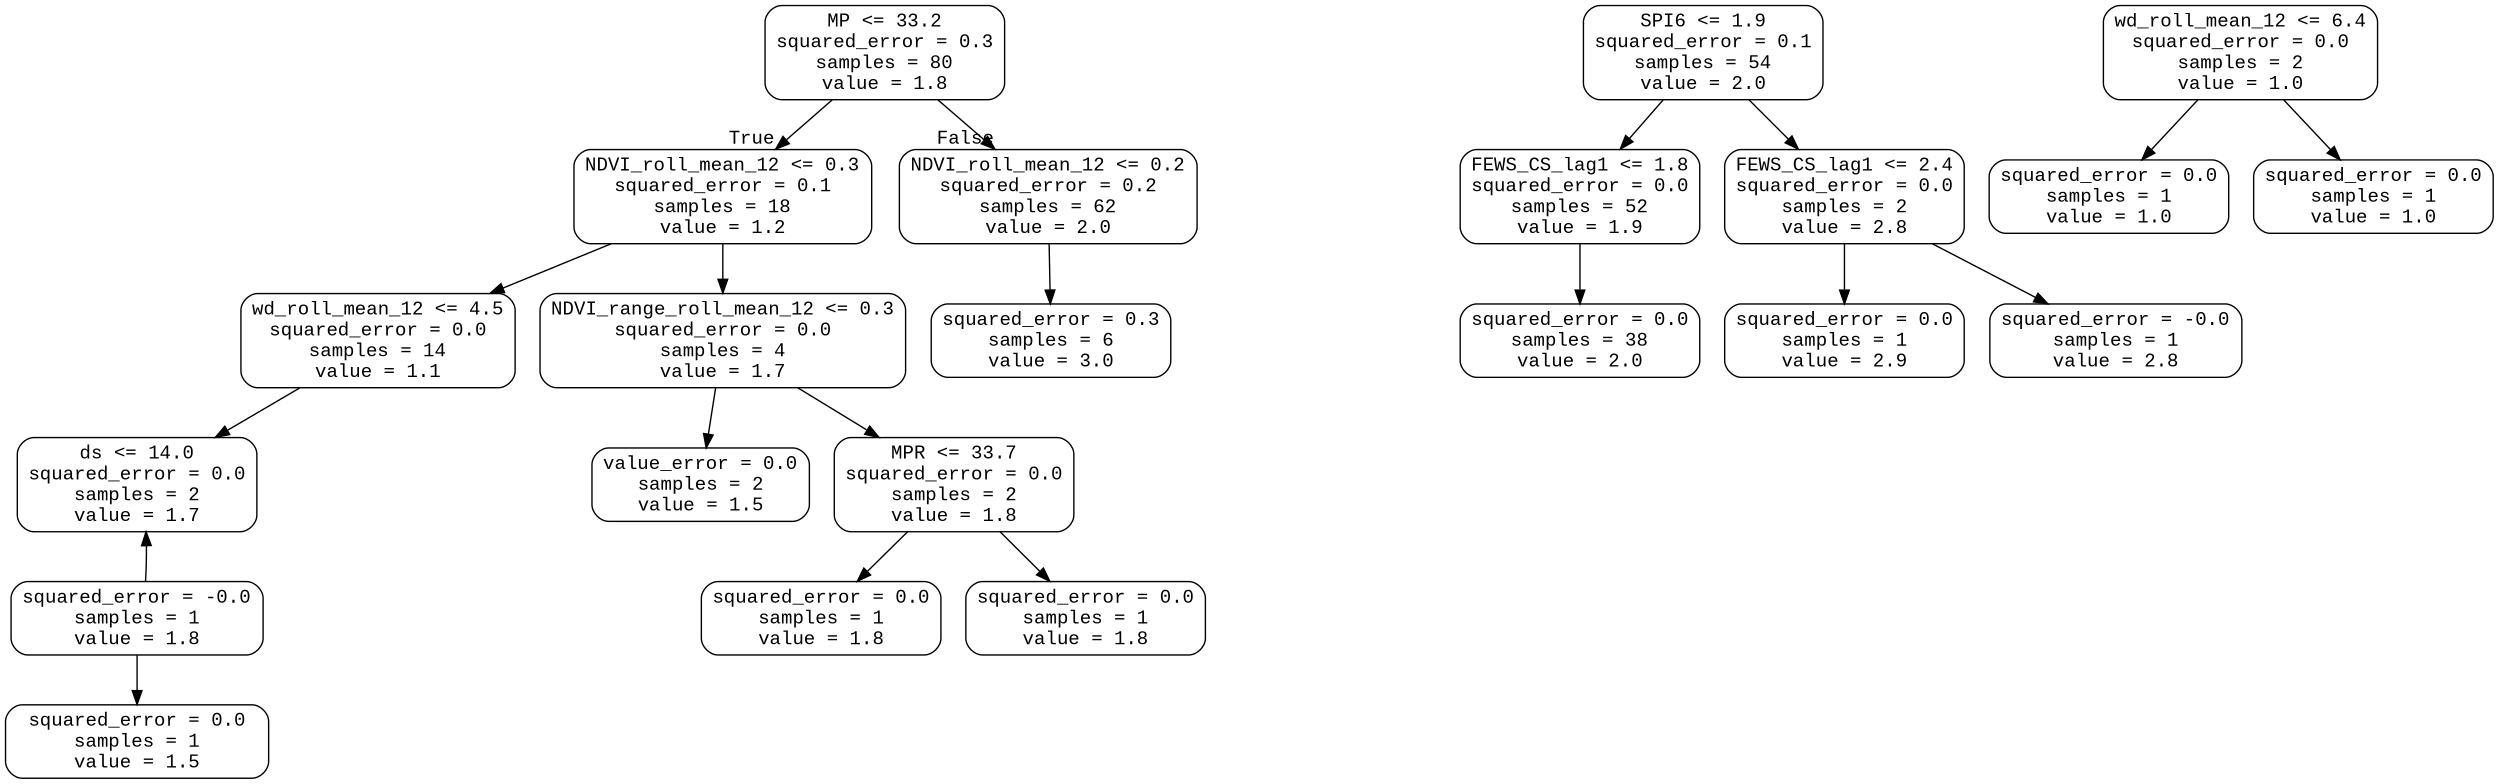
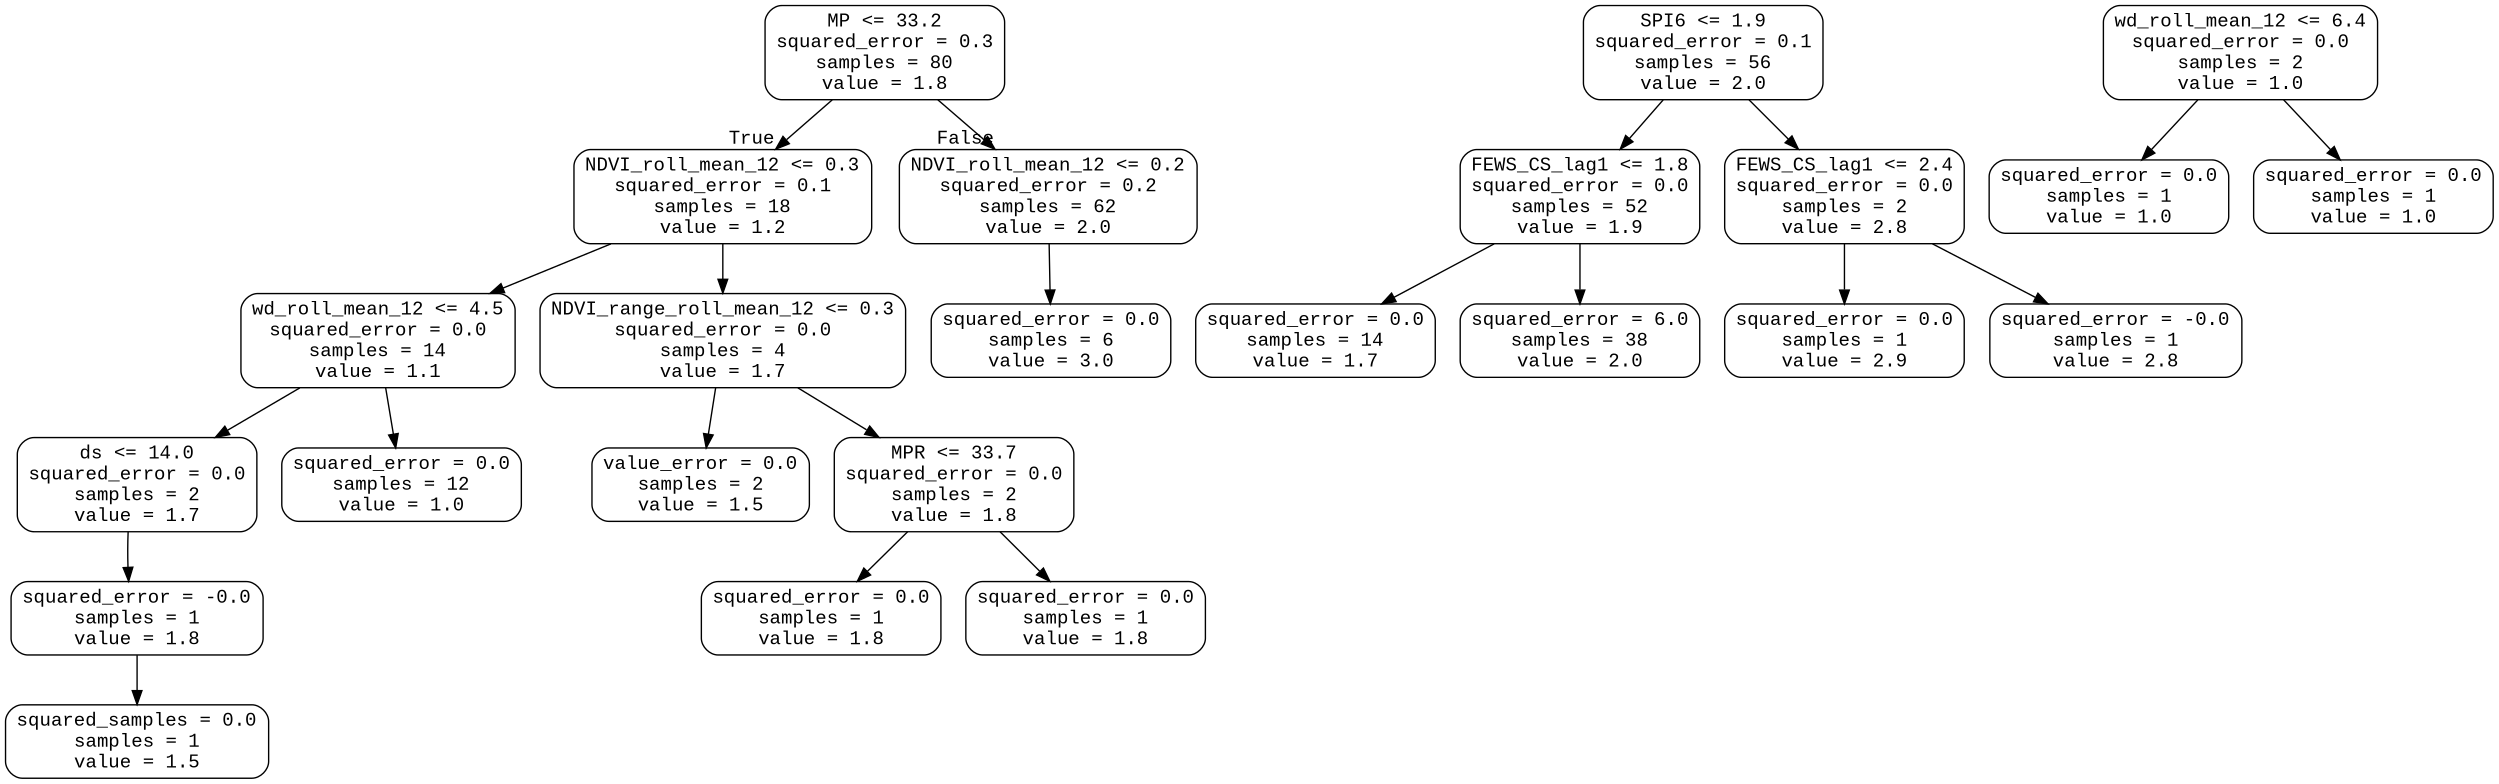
node "SPI6 <= 1.9 squared_error = 0.1 samples = 54 value = 2.0": label "SPI6 <= 1.9 squared_error = 0.1 samples = 54 value = 2.0" -> "SPI6 <= 1.9 squared_error = 0.1 samples = 56 value = 2.0"
node "squared_error = 0.3 samples = 6 value = 3.0": label "squared_error = 0.3 samples = 6 value = 3.0" -> "squared_error = 0.0 samples = 6 value = 3.0"
node "squared_error = 0.0 samples = 14 value = 1.7": added
node "squared_error = 0.0 samples = 38 value = 2.0": label "squared_error = 0.0 samples = 38 value = 2.0" -> "squared_error = 6.0 samples = 38 value = 2.0"
node "squared_error = 0.0 samples = 12 value = 1.0": added
edge "squared_error = -0.0 samples = 1 value = 1.8" -> "ds <= 14.0 squared_error = 0.0 samples = 2 value = 1.7": reversed
node "squared_error = 0.0 samples = 1 value = 1.5": label "squared_error = 0.0 samples = 1 value = 1.5" -> "squared_samples = 0.0 samples = 1 value = 1.5"
